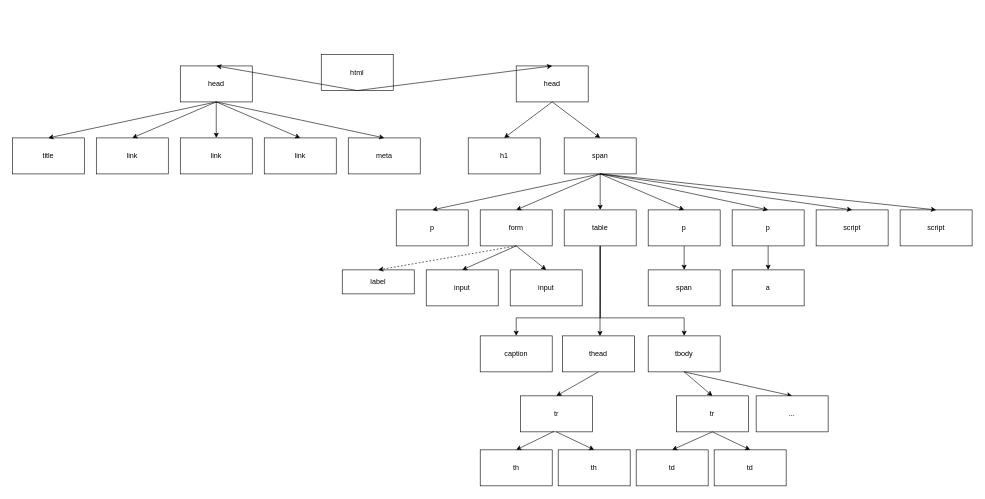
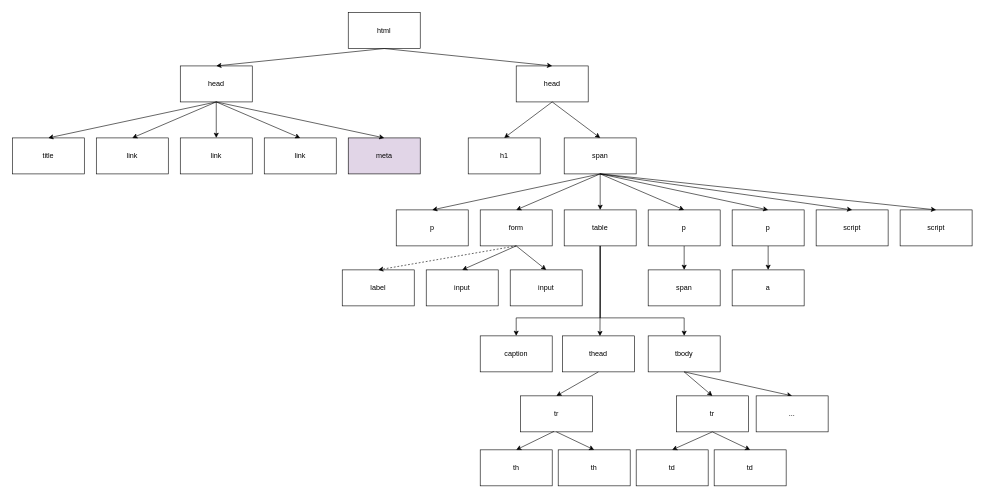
node "html": moved (357, 72) -> (384, 30)
node "meta": fillcolor #ffffff -> #e1d5e7
node "label": size 72x24 -> 72x36
